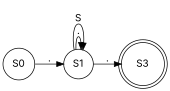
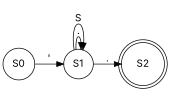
edge "S0" -> "S1": label "." -> "'"
node "S3": label "S3" -> "S2"
